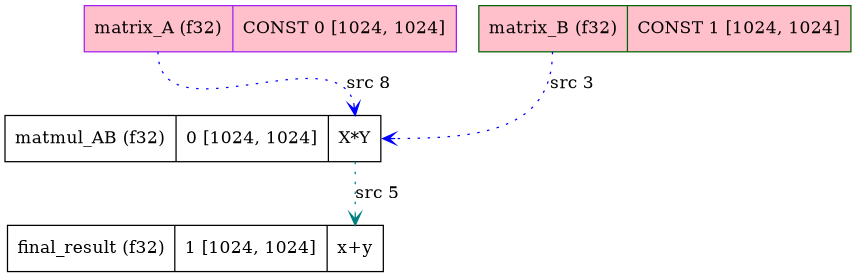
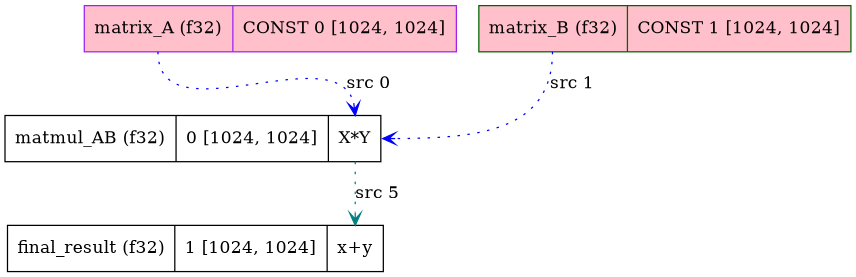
edge "matrix_A (f32)" -> "matmul_AB (f32)": label "src 8" -> "src 0"
edge "matrix_B (f32)" -> "matmul_AB (f32)": label "src 3" -> "src 1"
